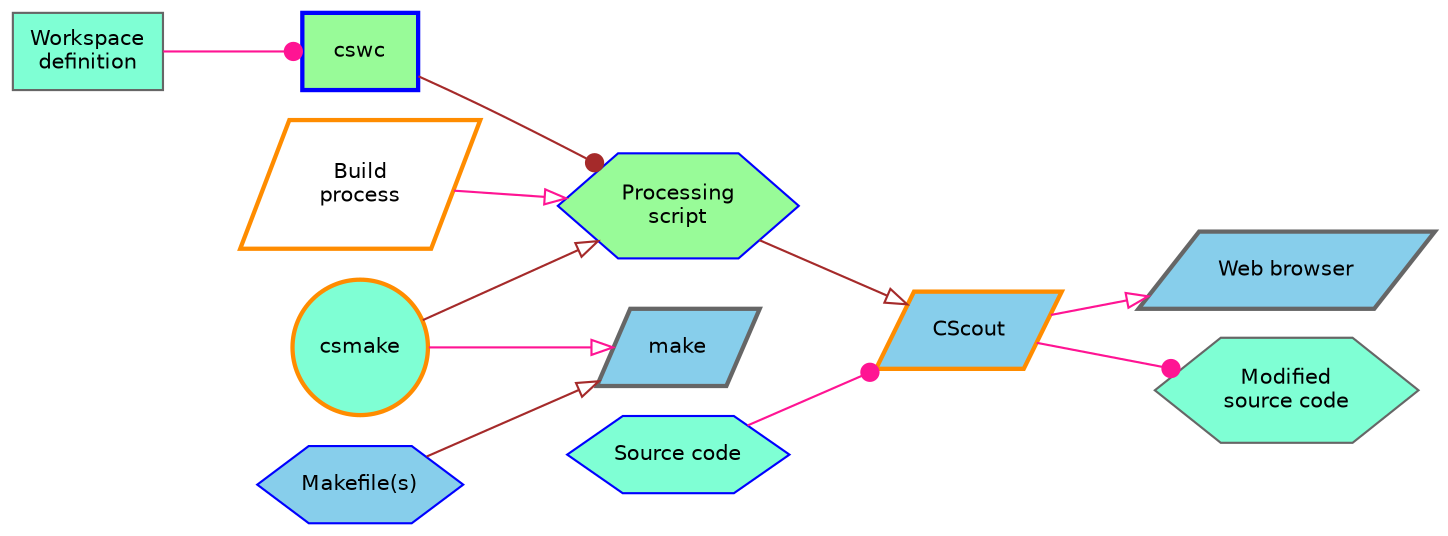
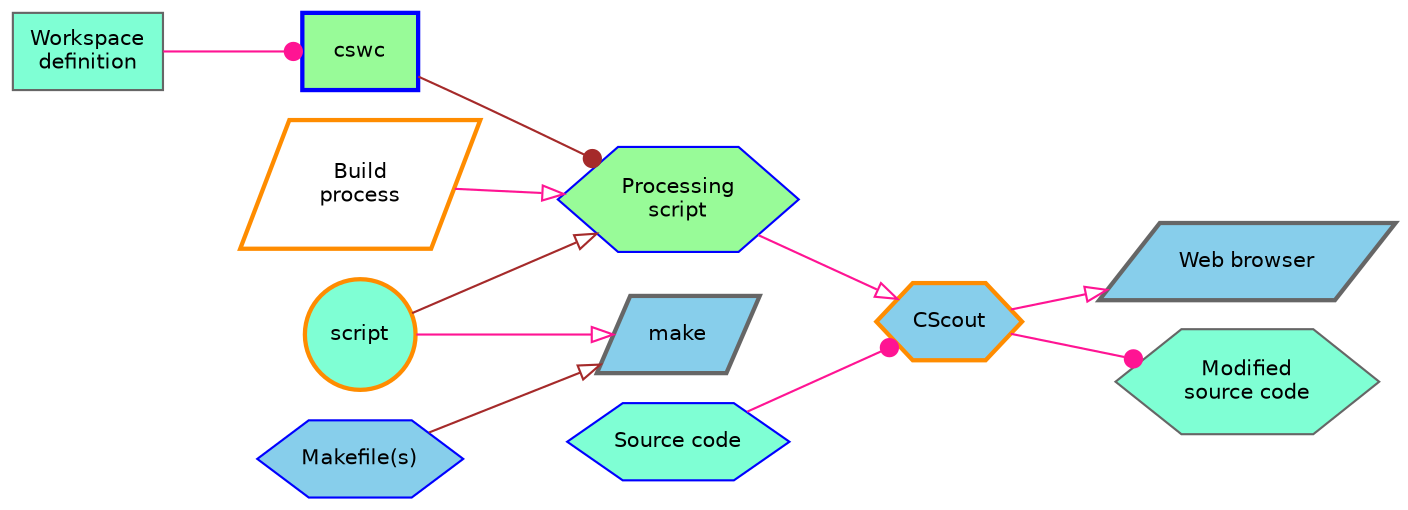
edge "Processing script" -> "CScout": color brown -> deeppink
node "CScout": shape parallelogram -> hexagon
node "csmake": label "csmake" -> "script"
